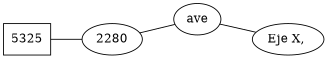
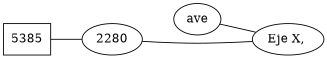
edge "ave" -- "2280": now "Eje X," -- "2280"
node "5325": label "5325" -> "5385"
